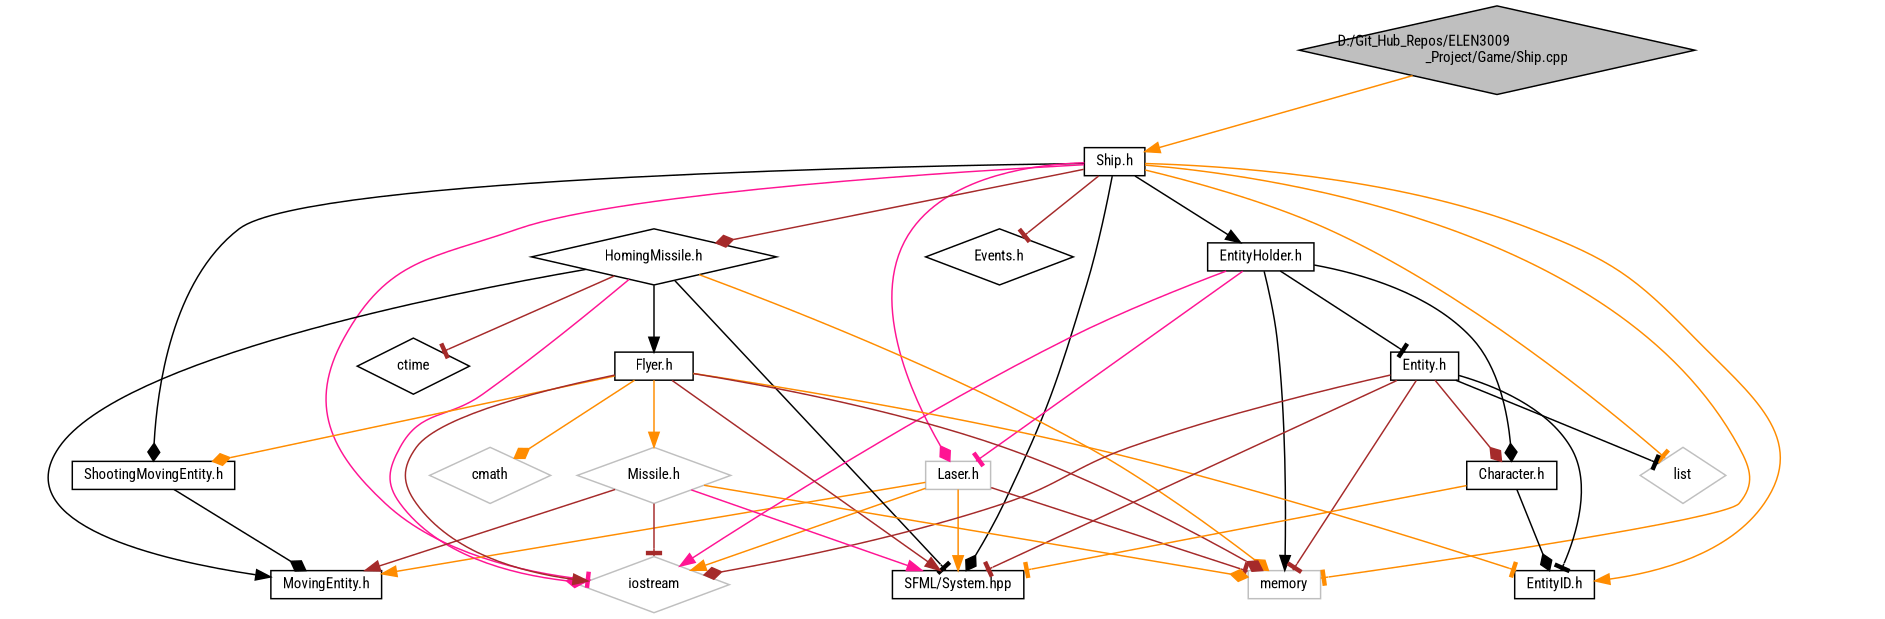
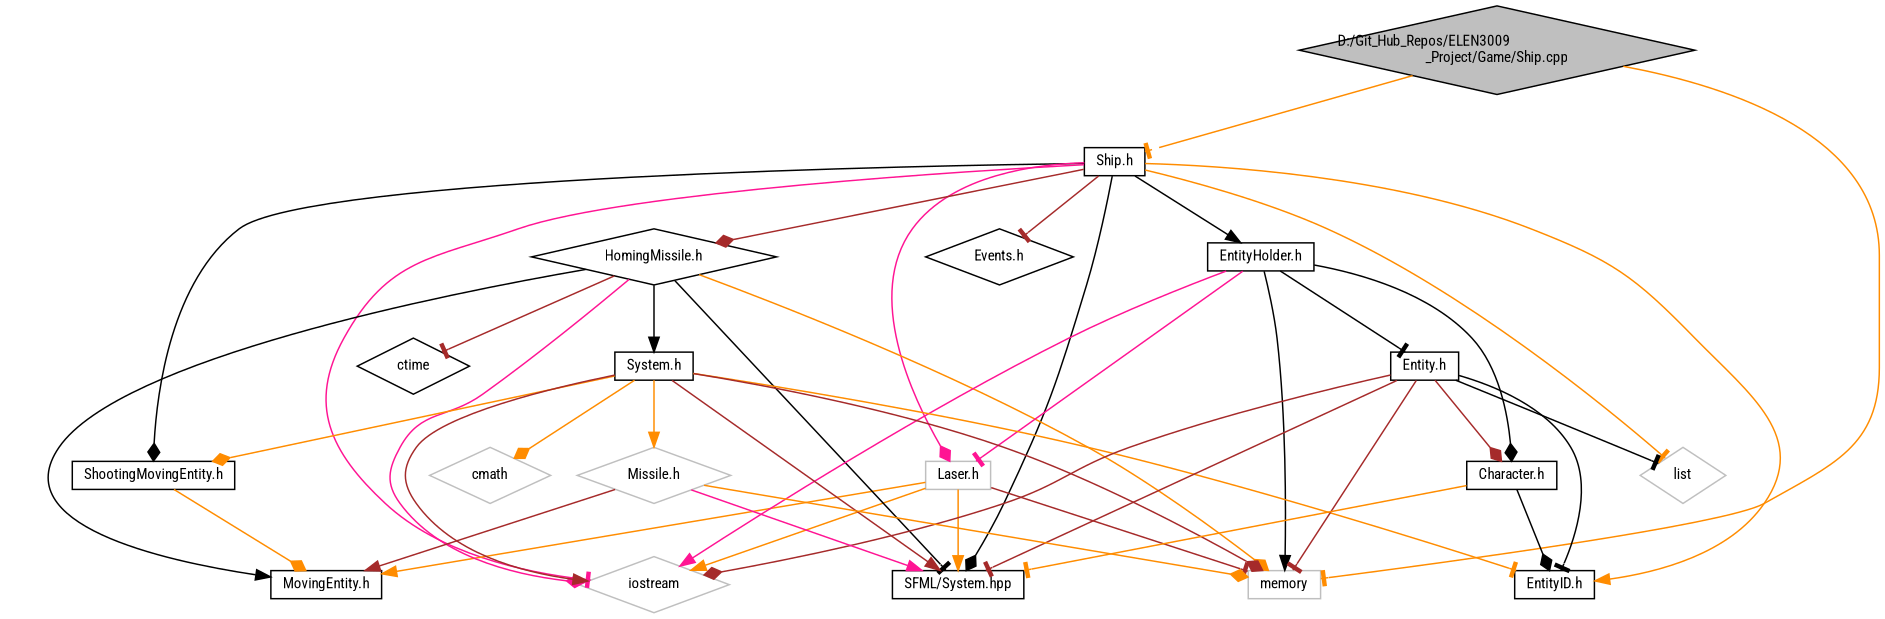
edge "D:/Git_Hub_Repos/ELEN3009 _Project/Game/Ship.cpp" -> "Ship.h": arrowhead normal -> tee
node "Flyer.h": label "Flyer.h" -> "System.h"
edge "Ship.h" -> "memory": now "D:/Git_Hub_Repos/ELEN3009 _Project/Game/Ship.cpp" -> "memory"
edge "Missile.h" -> "iostream": removed
edge "ShootingMovingEntity.h" -> "MovingEntity.h": color black -> darkorange
